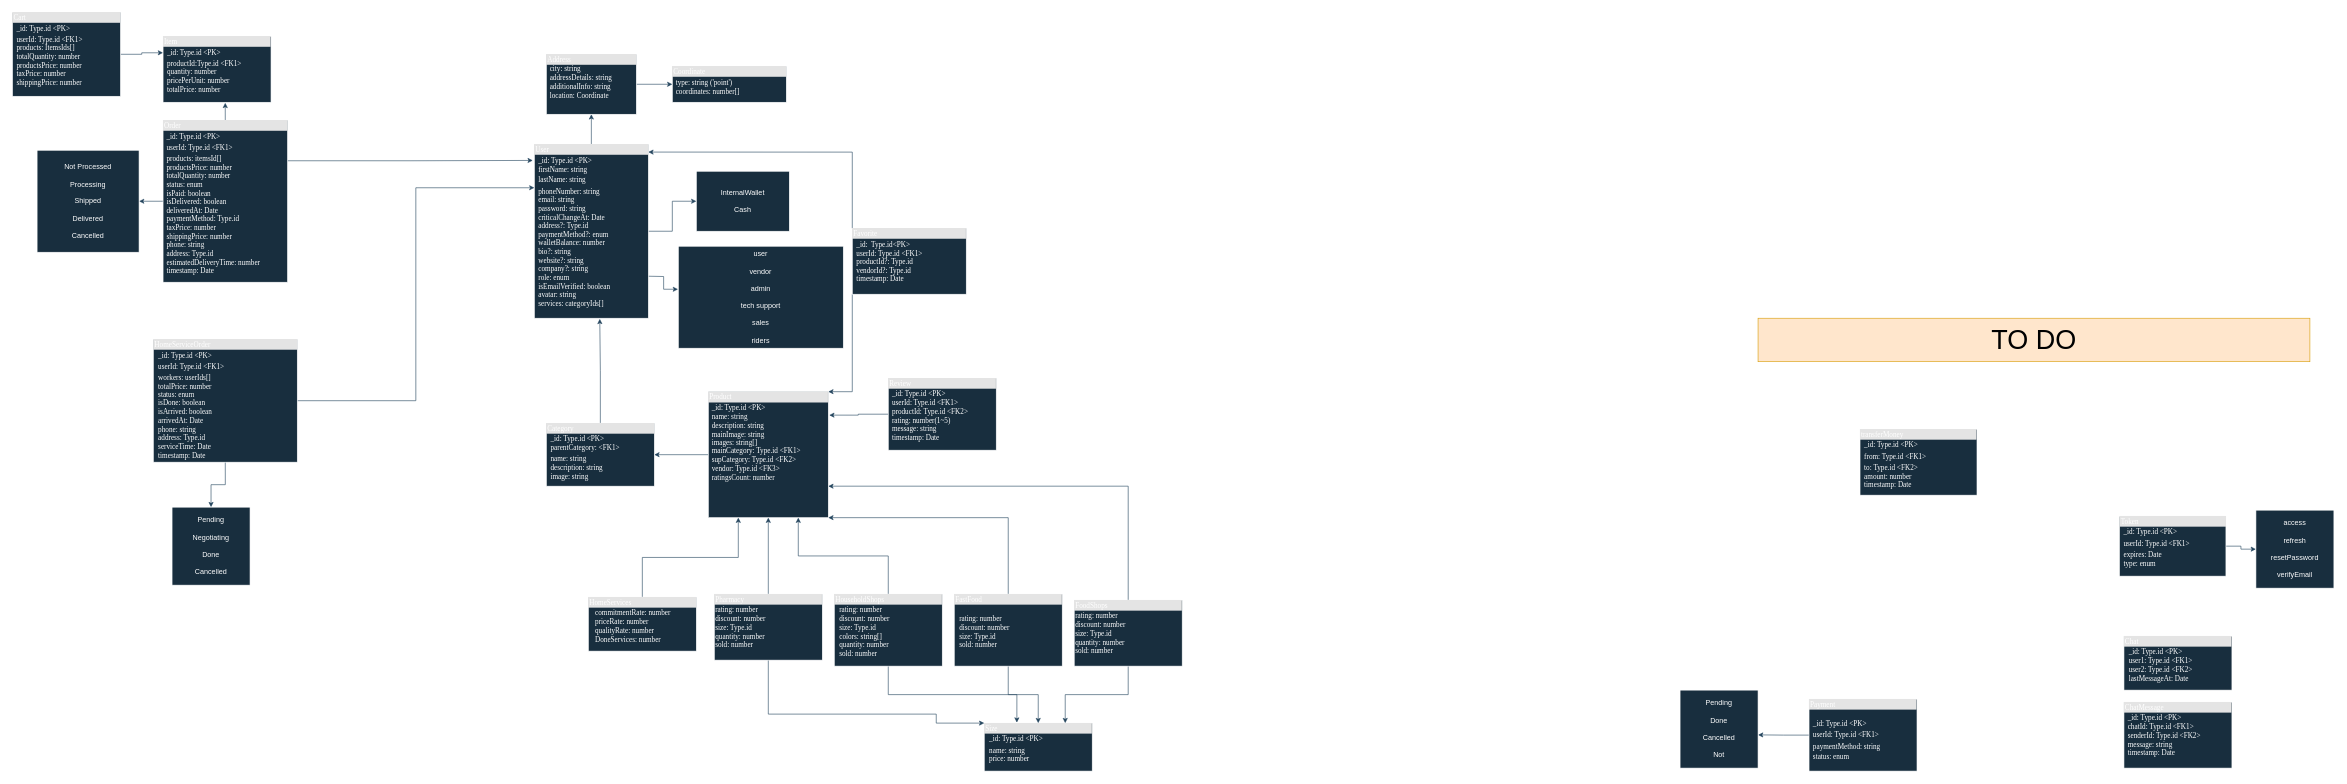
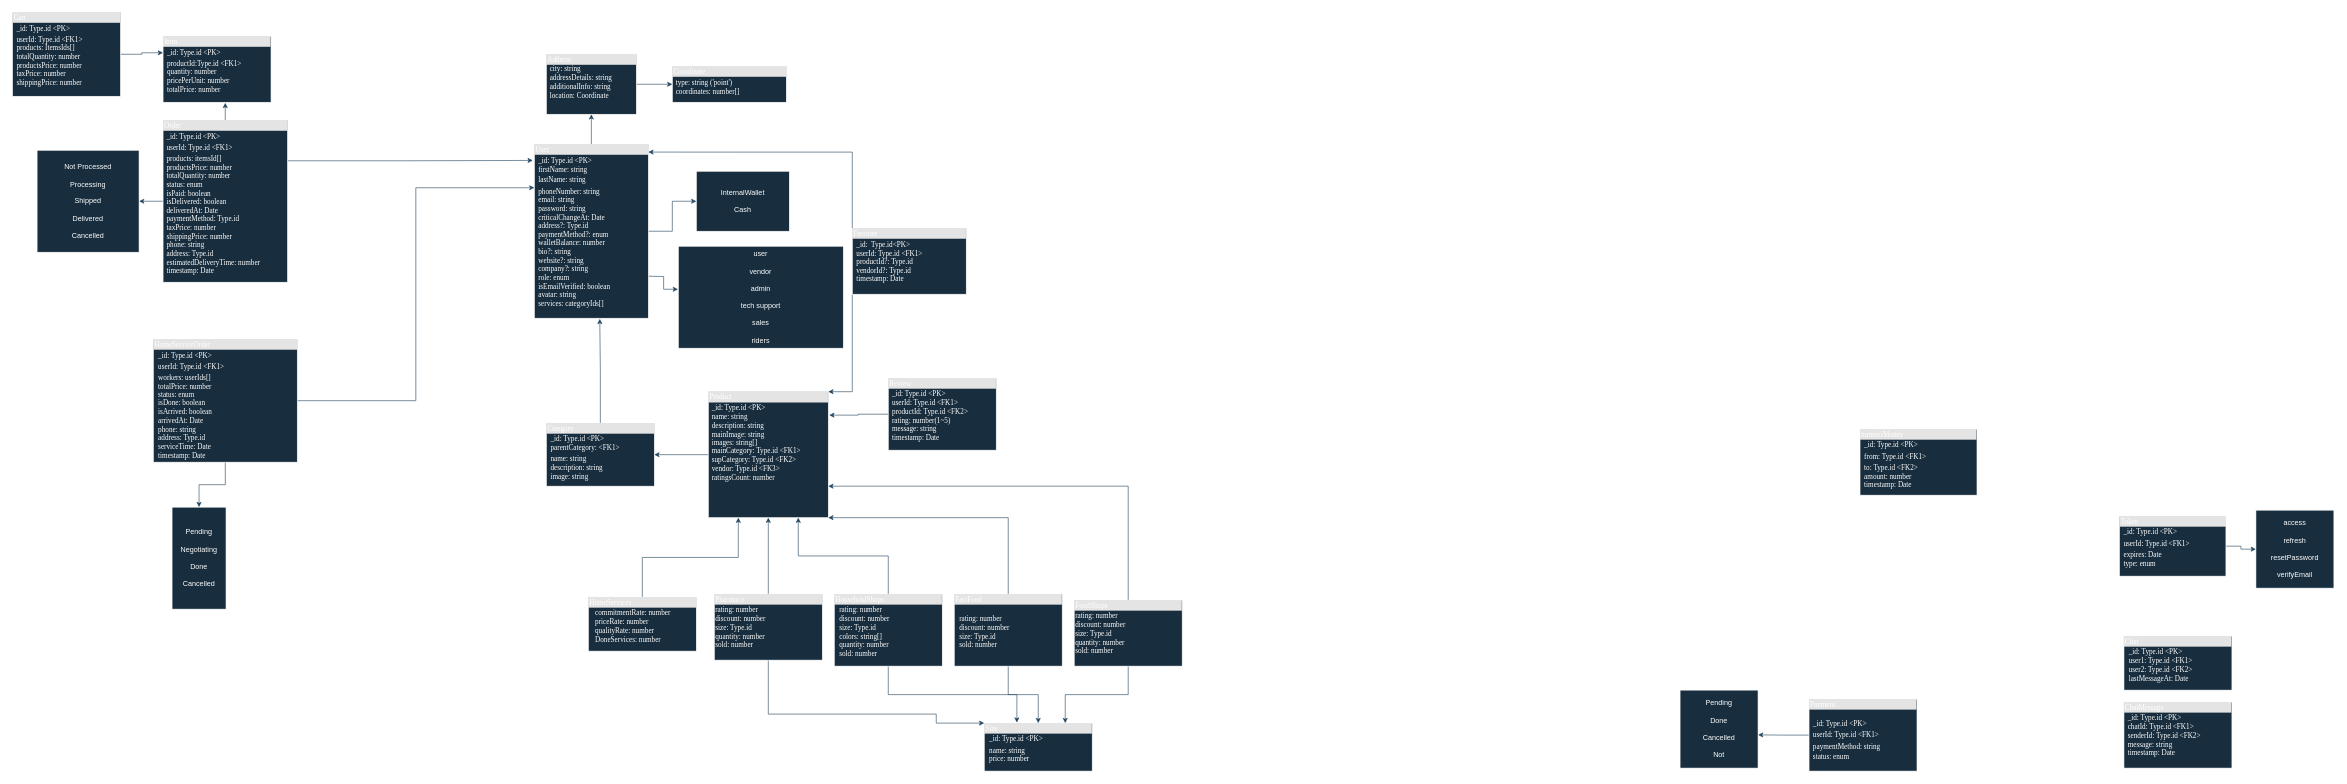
node "TO DO": removed
node "Pending Negotiating Done Cancelled": size 78x78 -> 54x102
